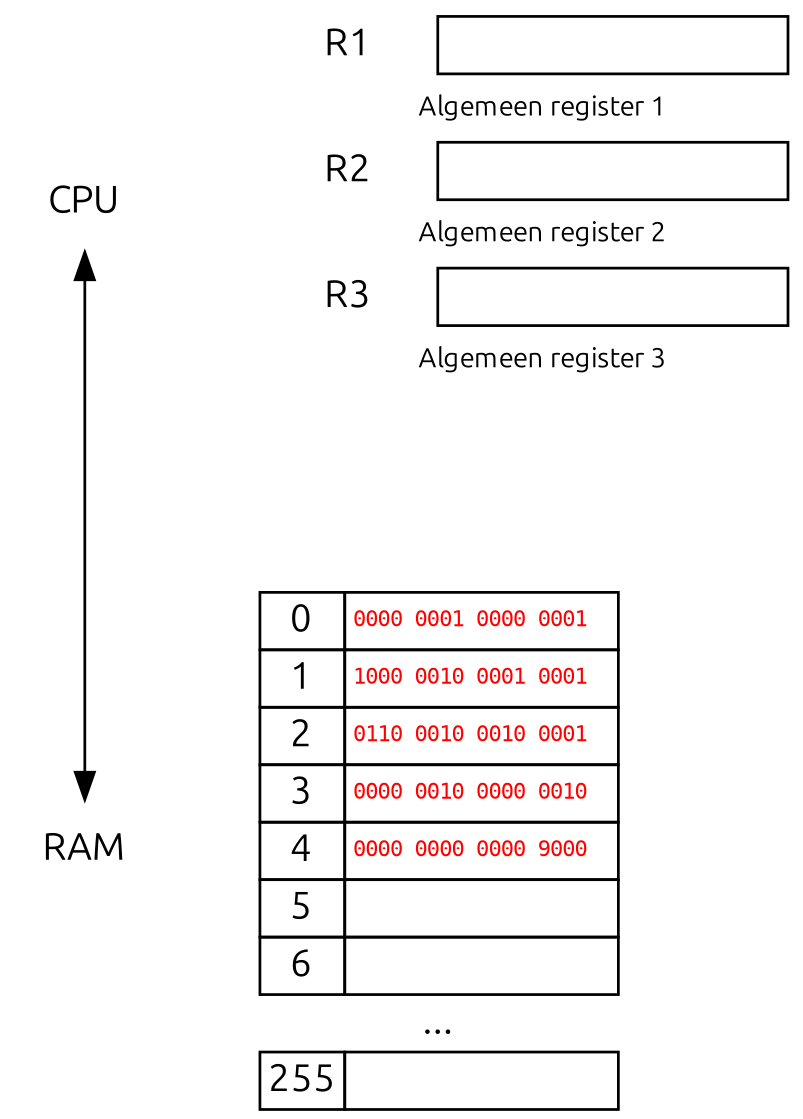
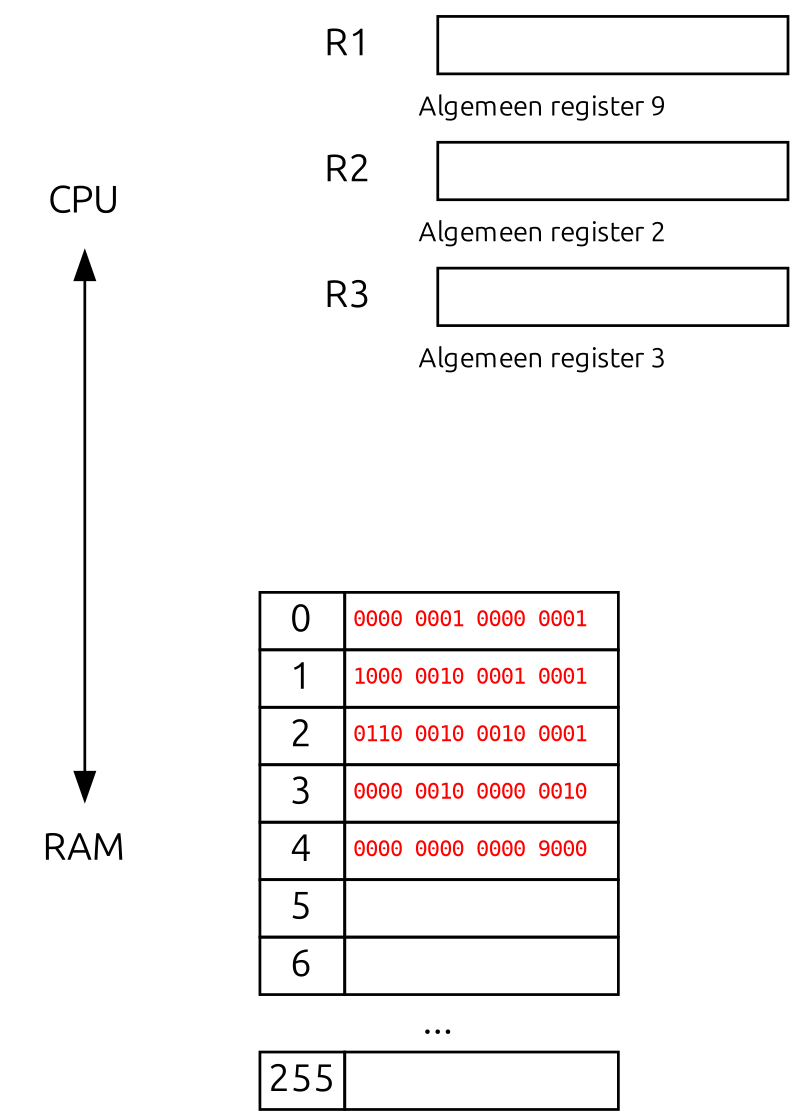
node "R1": text "Algemeen register 1" -> "Algemeen register 9"
